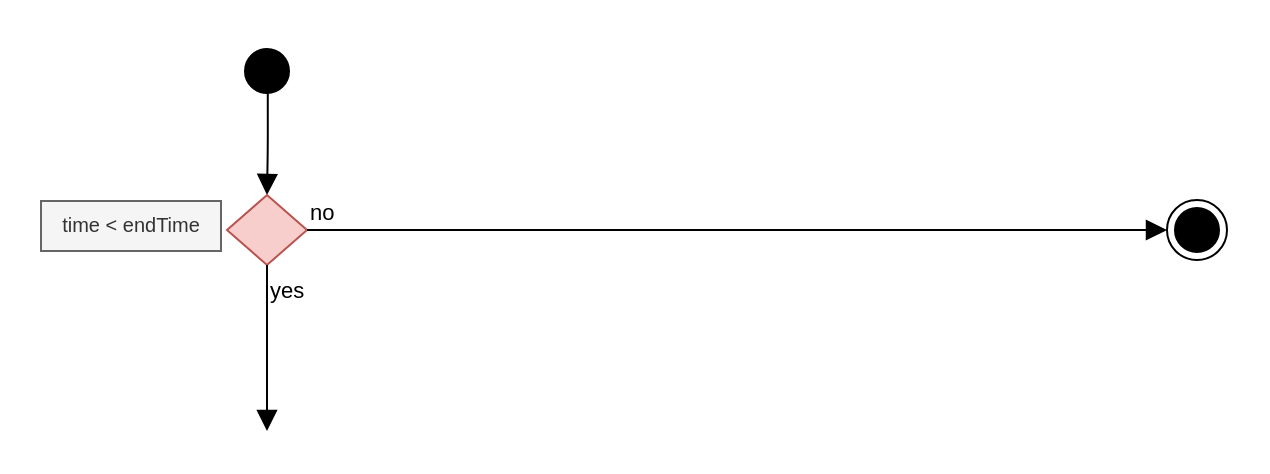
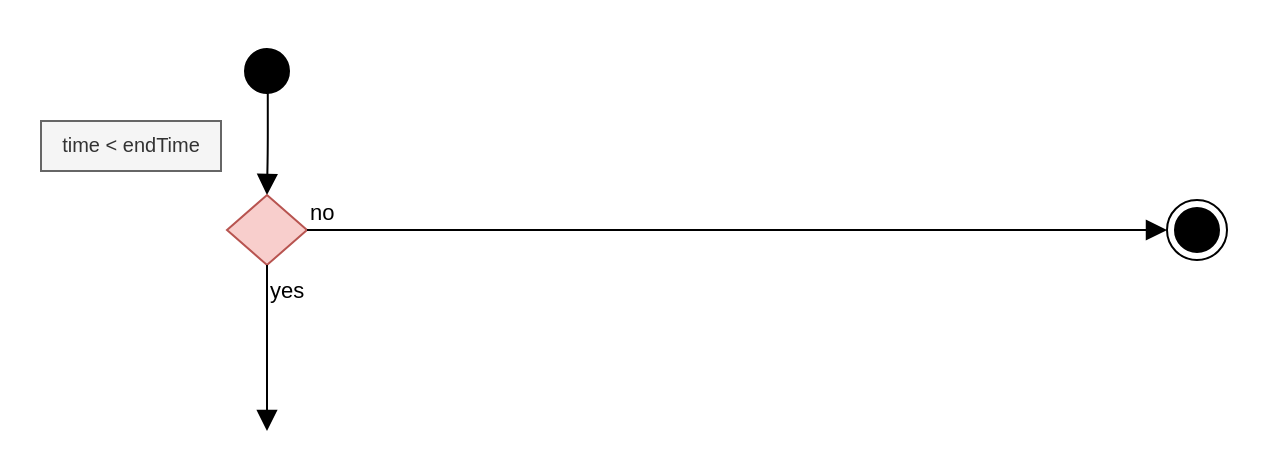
node "time < endTime": moved (131, 226) -> (131, 146)
